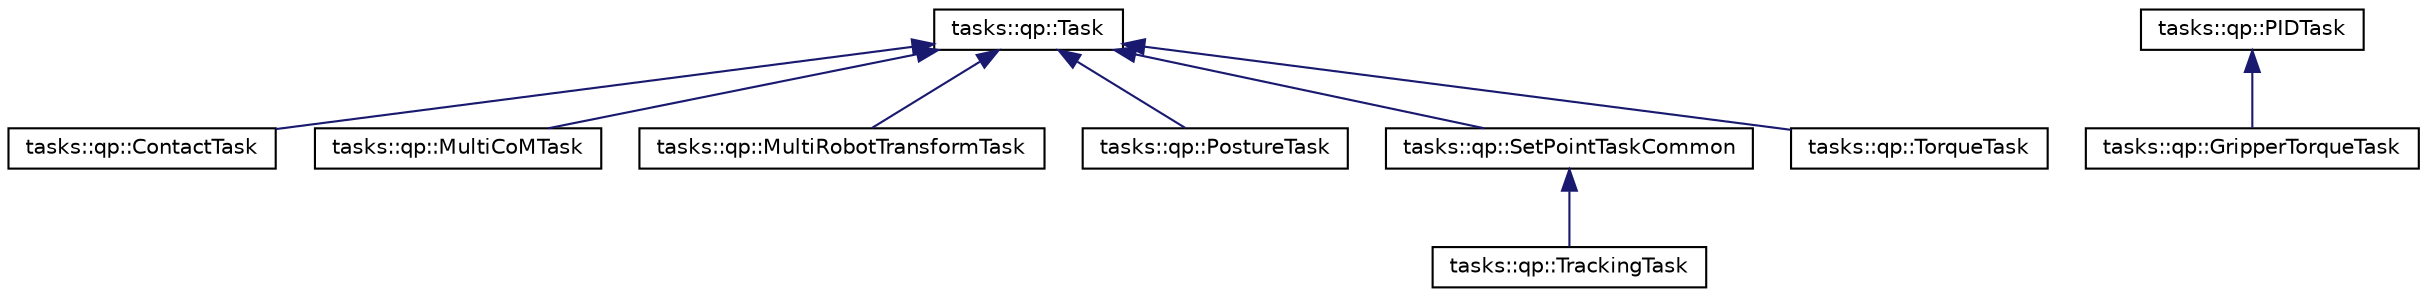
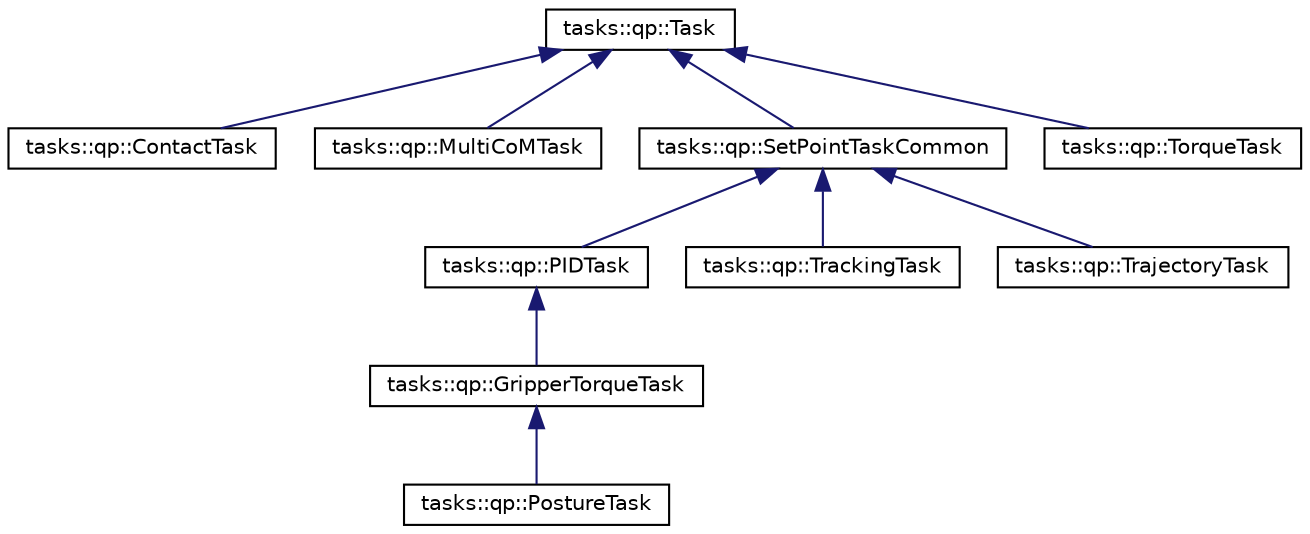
edge "tasks::qp::PostureTask" -> "tasks::qp::Task": now "tasks::qp::PostureTask" -> "tasks::qp::GripperTorqueTask"
node "tasks::qp::MultiRobotTransformTask": removed
edge "tasks::qp::PIDTask" -> "tasks::qp::SetPointTaskCommon": added
node "tasks::qp::TrajectoryTask": added
